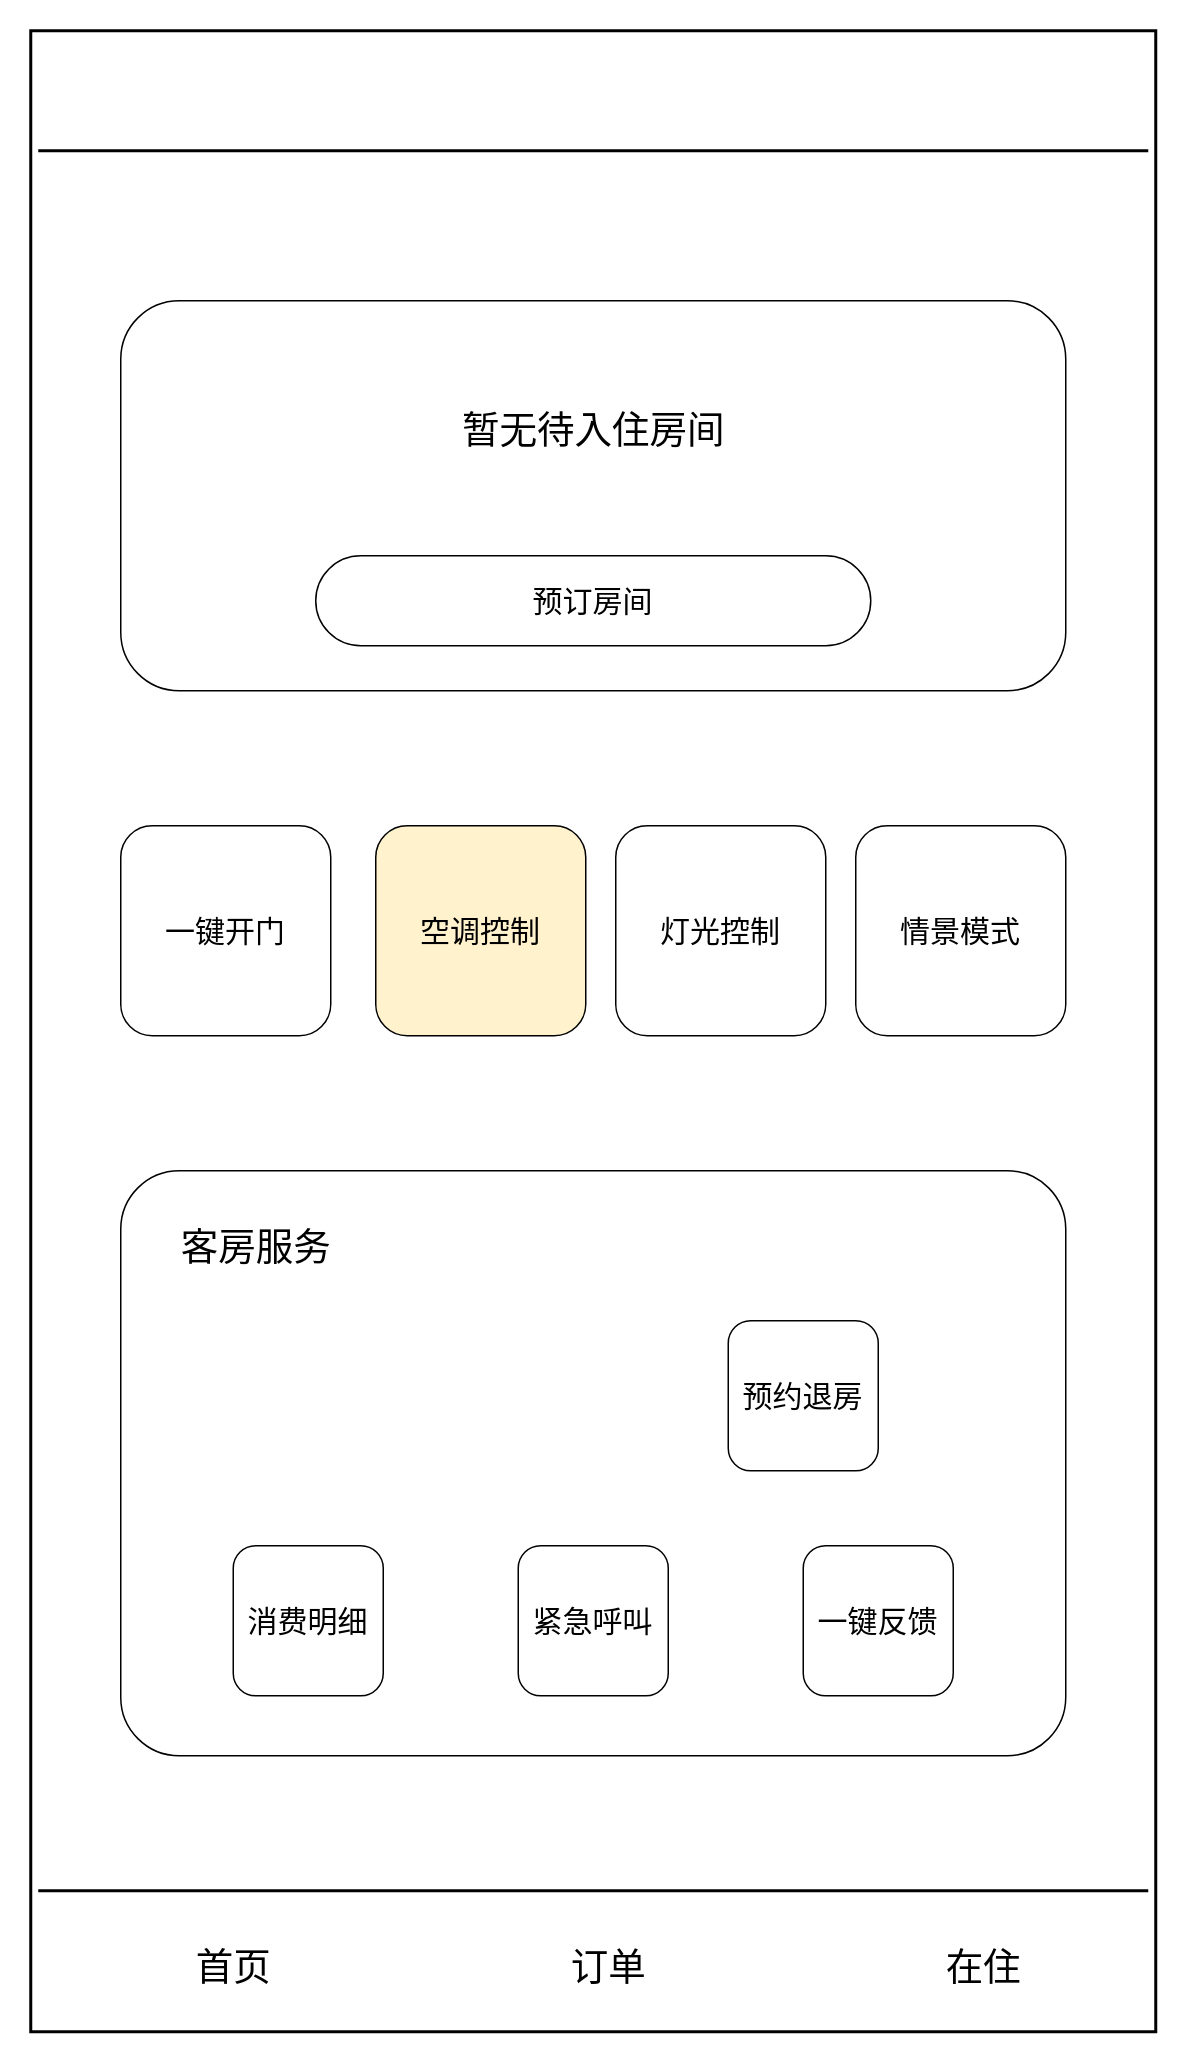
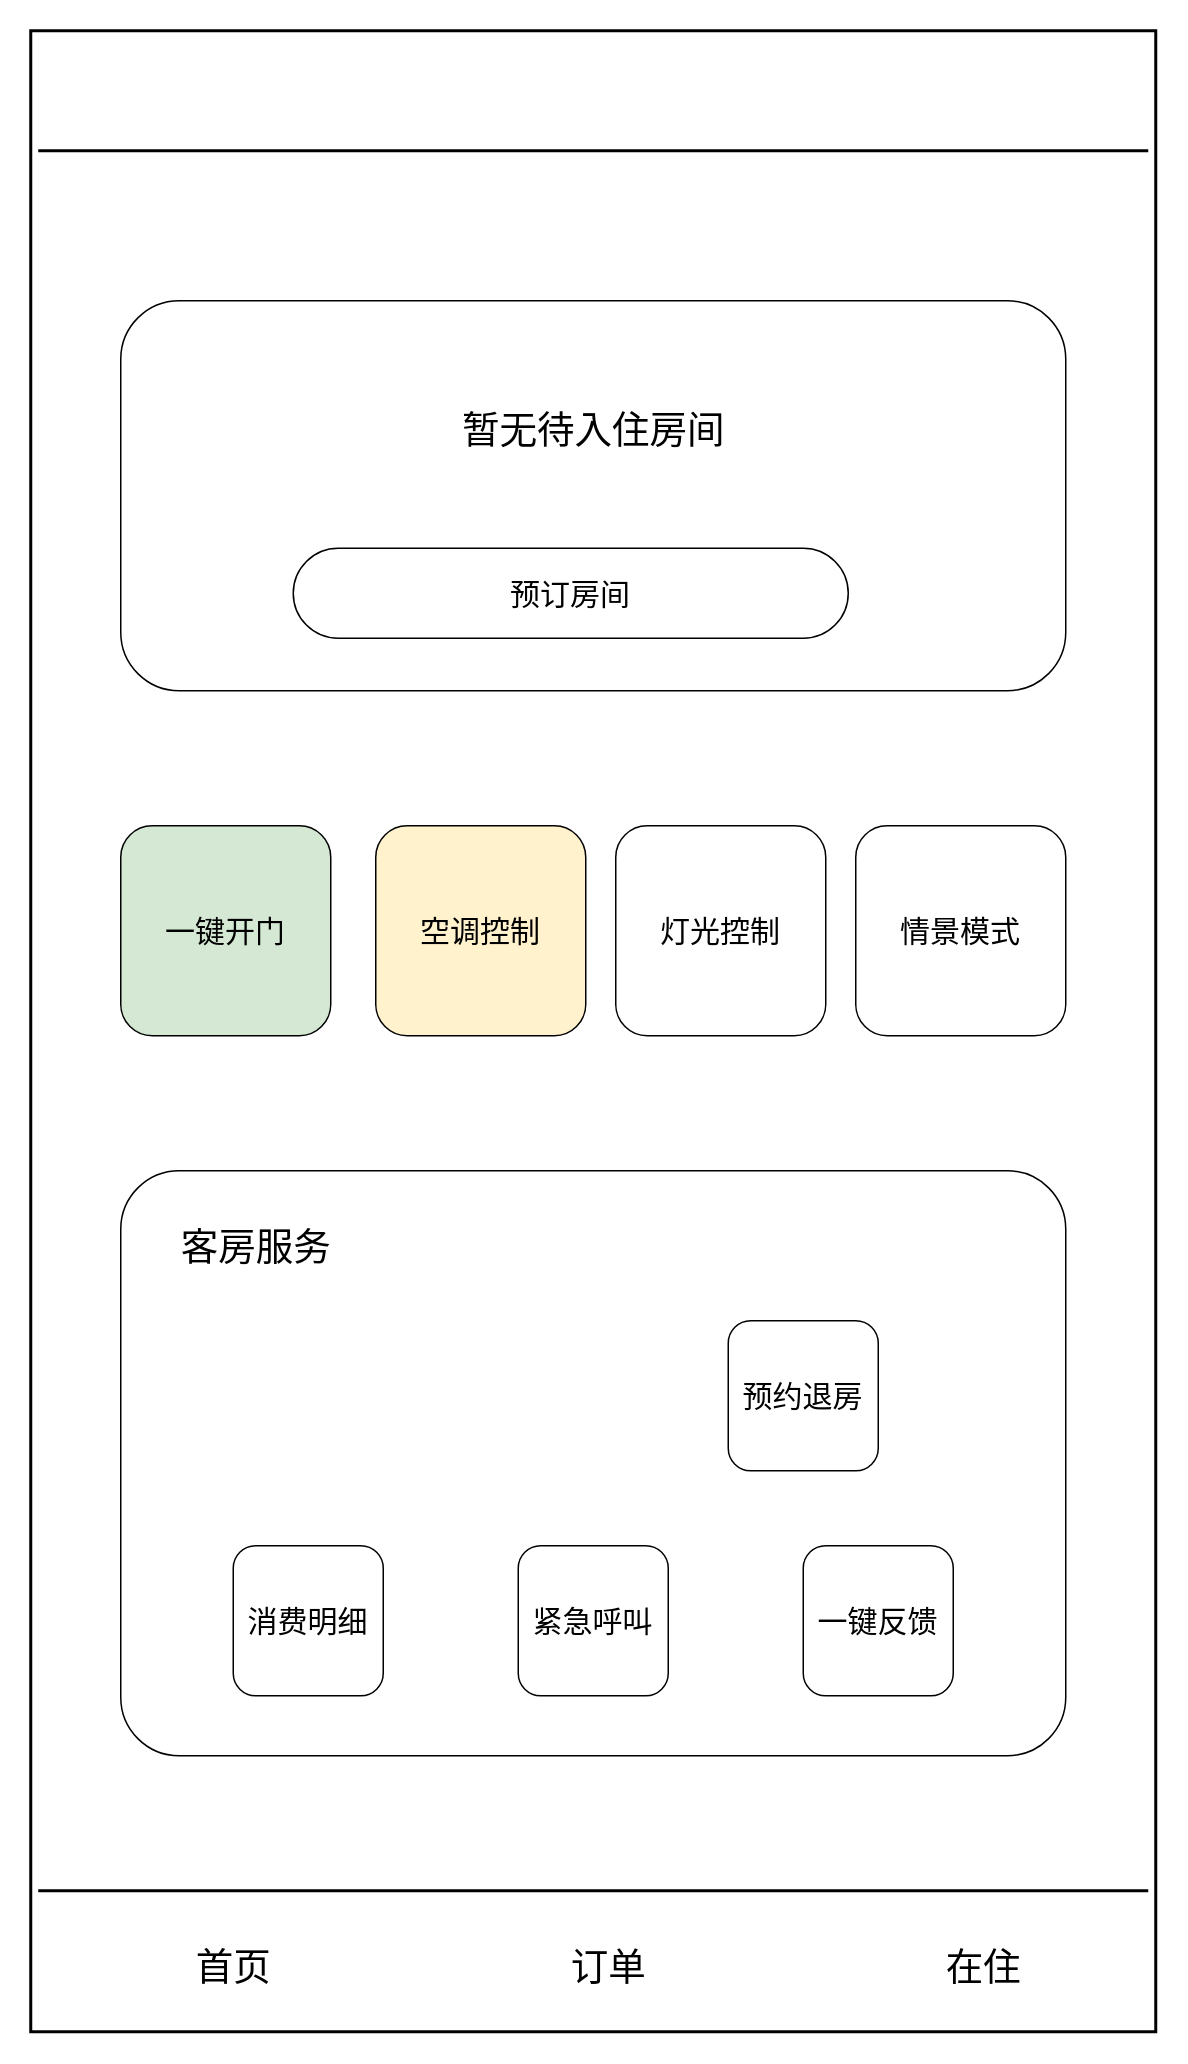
node "预订房间": moved (593, 601) -> (571, 593)
node "一键开门": fillcolor #ffffff -> #d5e8d4
